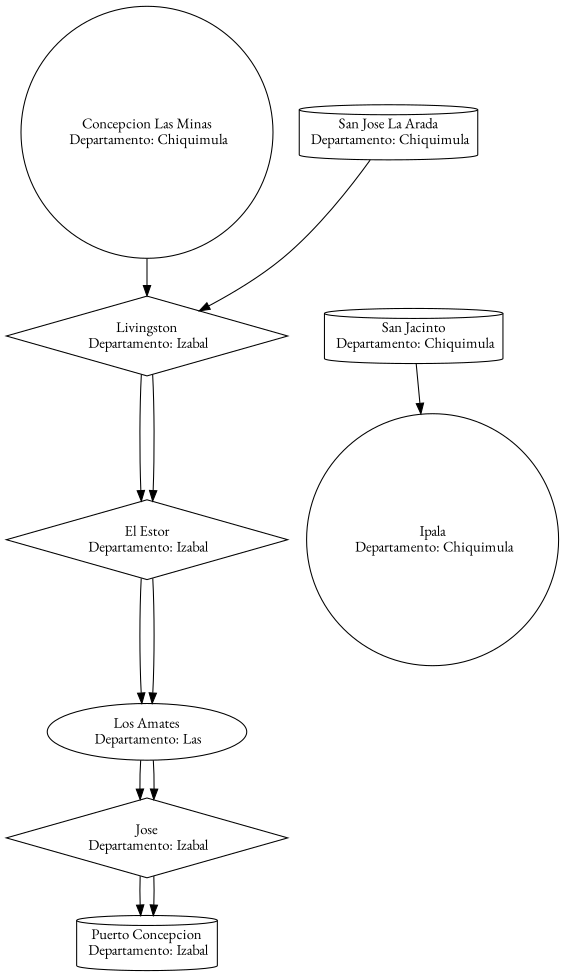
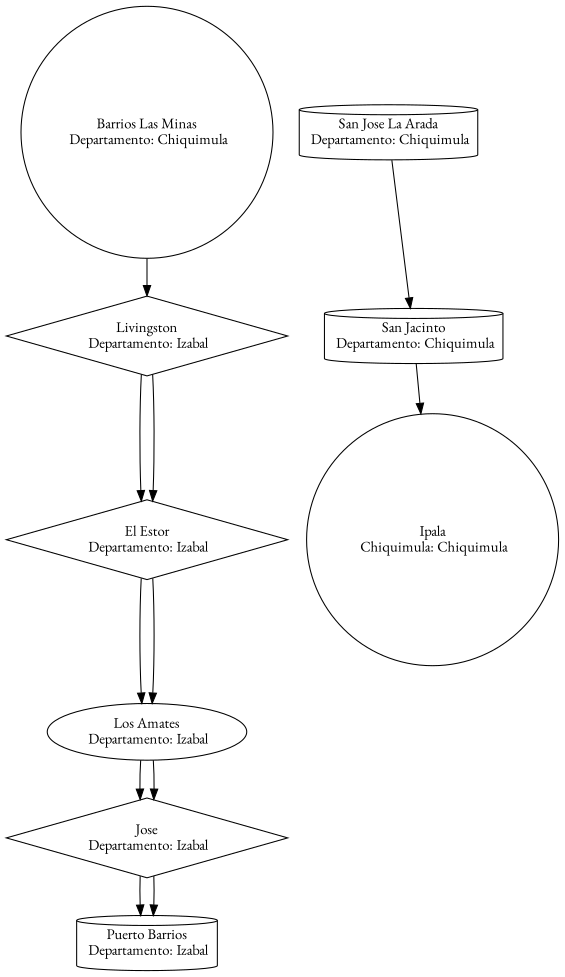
node "Concepcion Las Minas Departamento: Chiquimula": label "Concepcion Las Minas Departamento: Chiquimula" -> "Barrios Las Minas Departamento: Chiquimula"
edge "San Jose La Arada Departamento: Chiquimula" -> "Livingston Departamento: Izabal": now "San Jose La Arada Departamento: Chiquimula" -> "San Jacinto Departamento: Chiquimula"
node "Ipala Departamento: Chiquimula": label "Ipala Departamento: Chiquimula" -> "Ipala Chiquimula: Chiquimula"
node "Los Amates Departamento: Las": label "Los Amates Departamento: Las" -> "Los Amates Departamento: Izabal"
node "Puerto Concepcion Departamento: Izabal": label "Puerto Concepcion Departamento: Izabal" -> "Puerto Barrios Departamento: Izabal"
